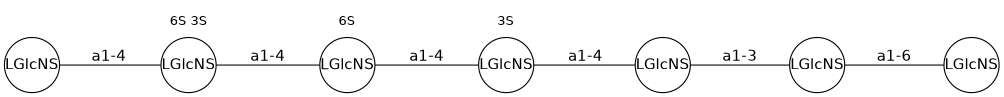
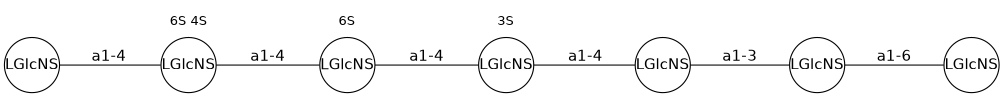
node "6S 3S": label "6S 3S" -> "6S 4S"
